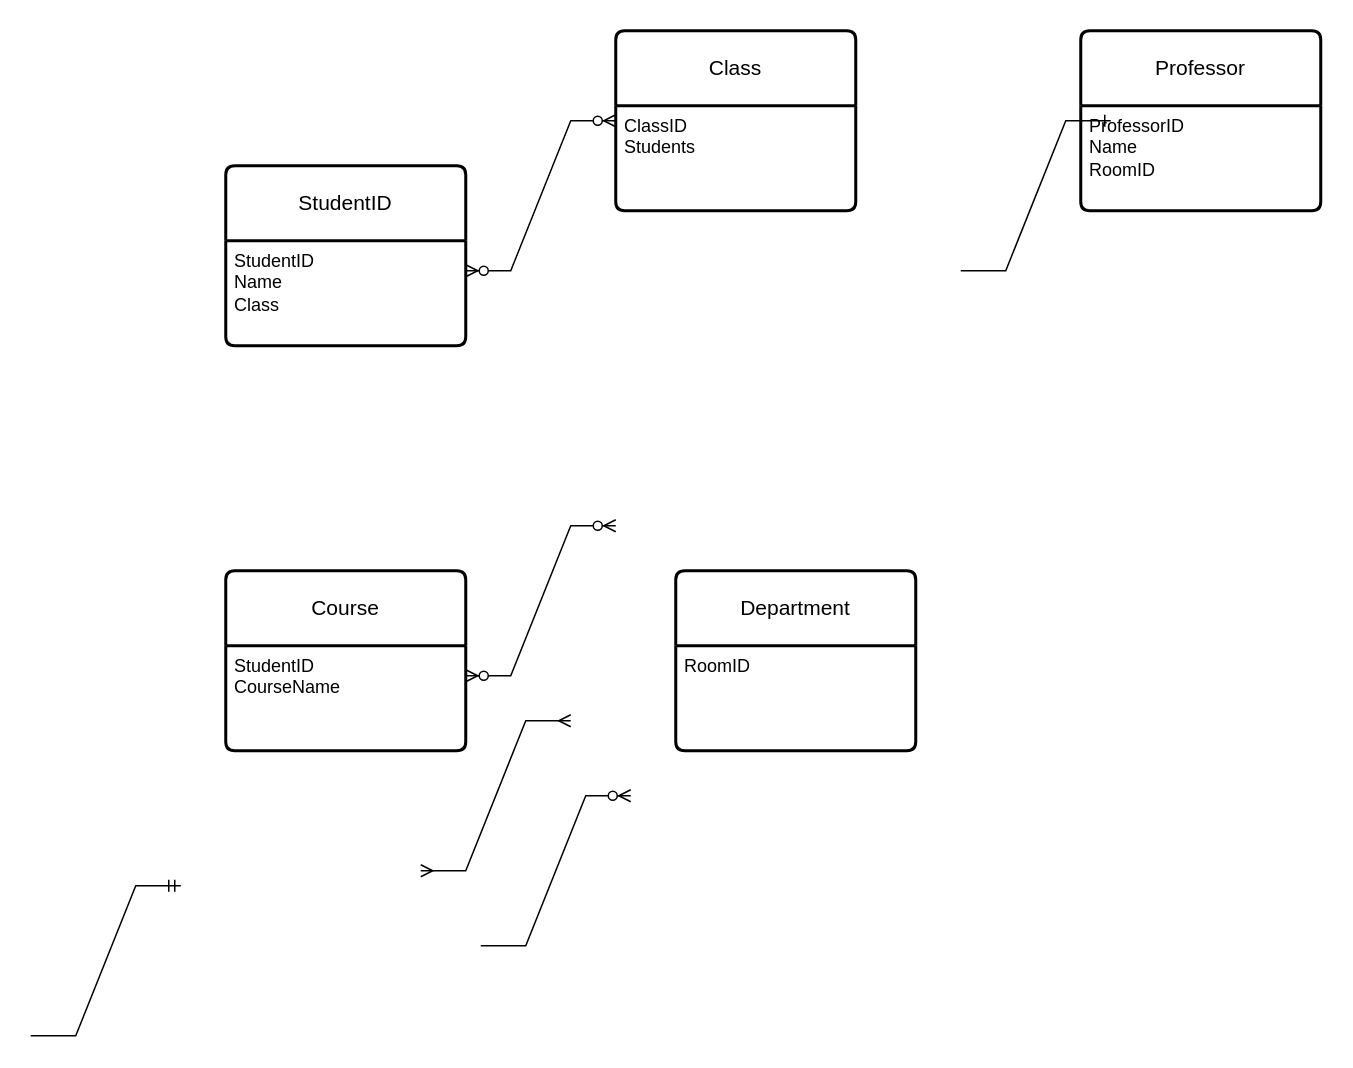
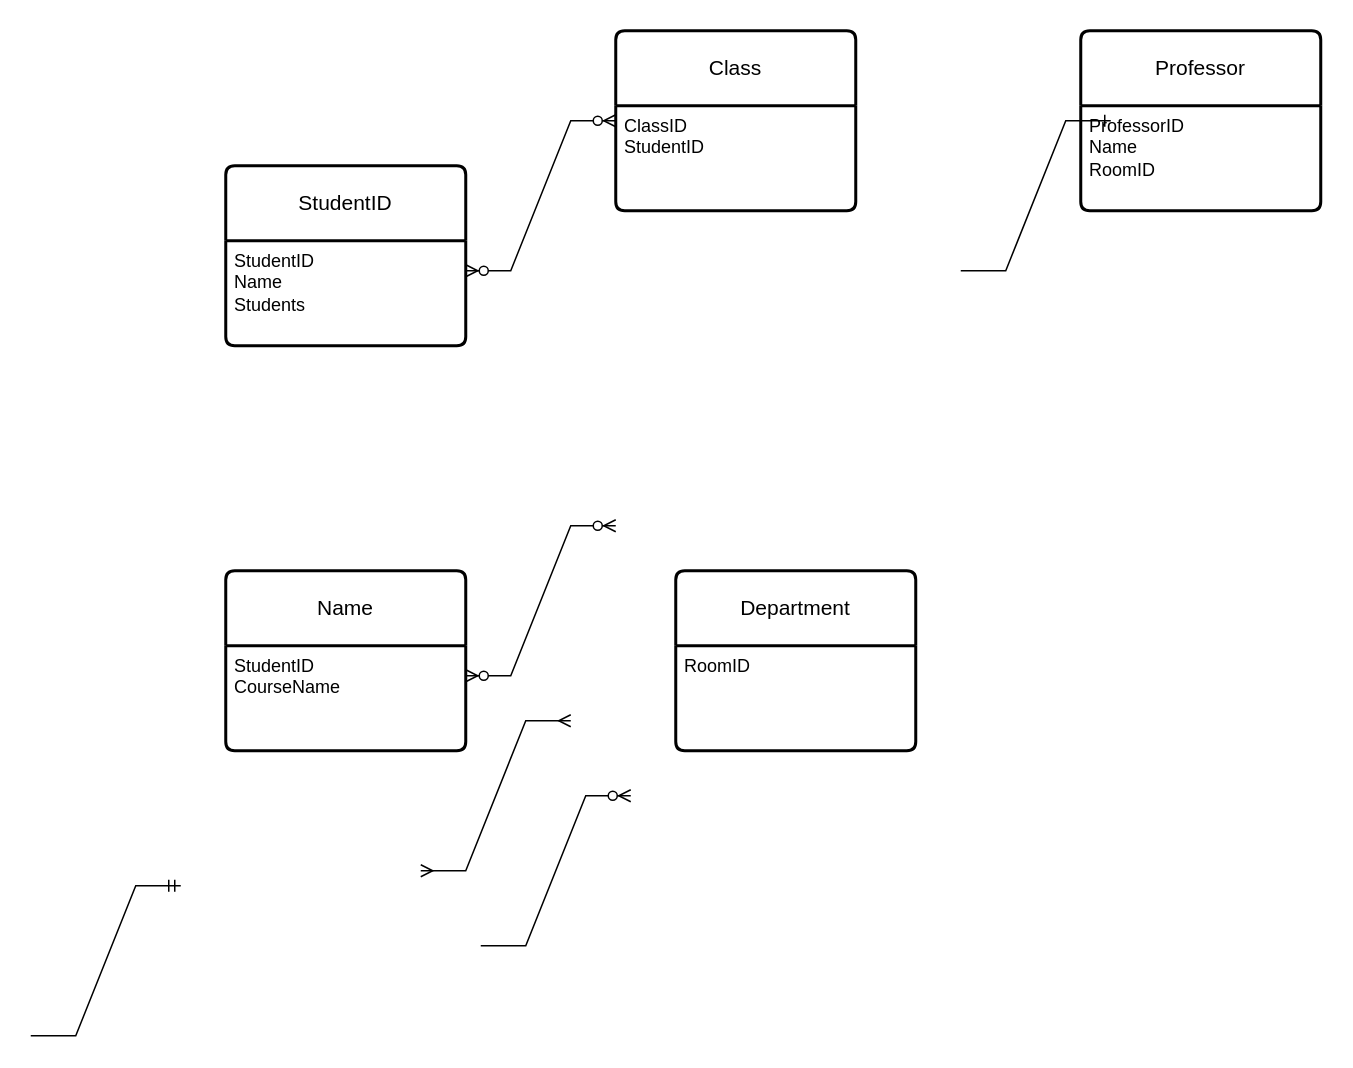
node "ClassID Students": label "ClassID Students" -> "ClassID StudentID"
node "StudentID Name Class": label "StudentID Name Class" -> "StudentID Name Students"
node "Course": label "Course" -> "Name"
